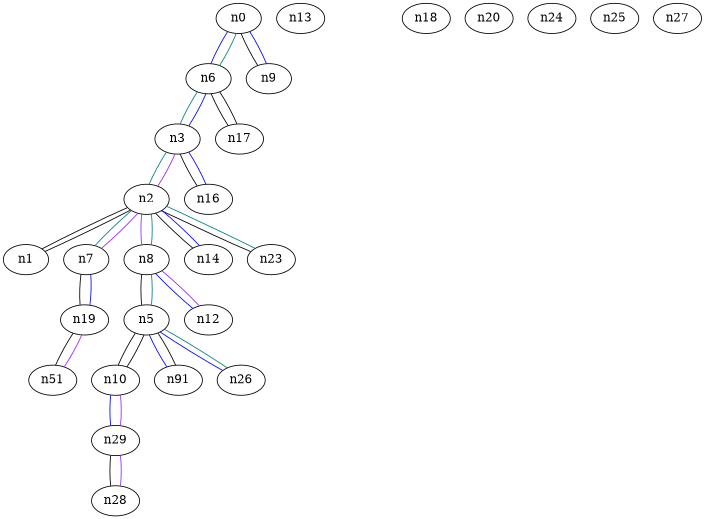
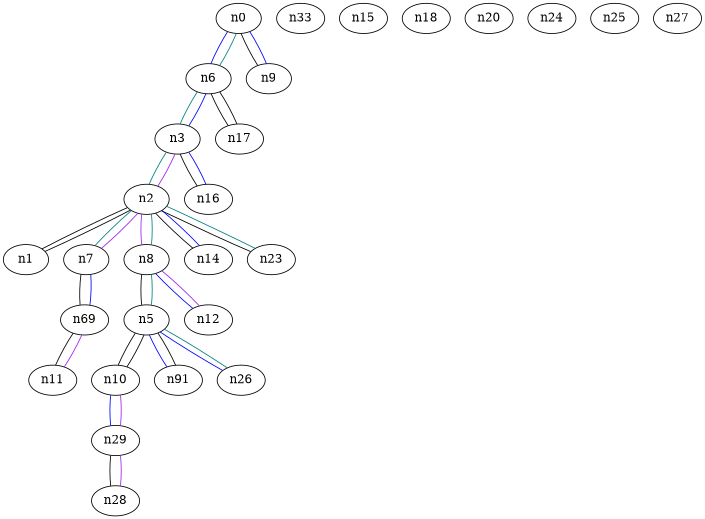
node "n13": label "n13" -> "n33"
node "n15": added
node "n19": label "n19" -> "n69"
node "n51": label "n51" -> "n11"
